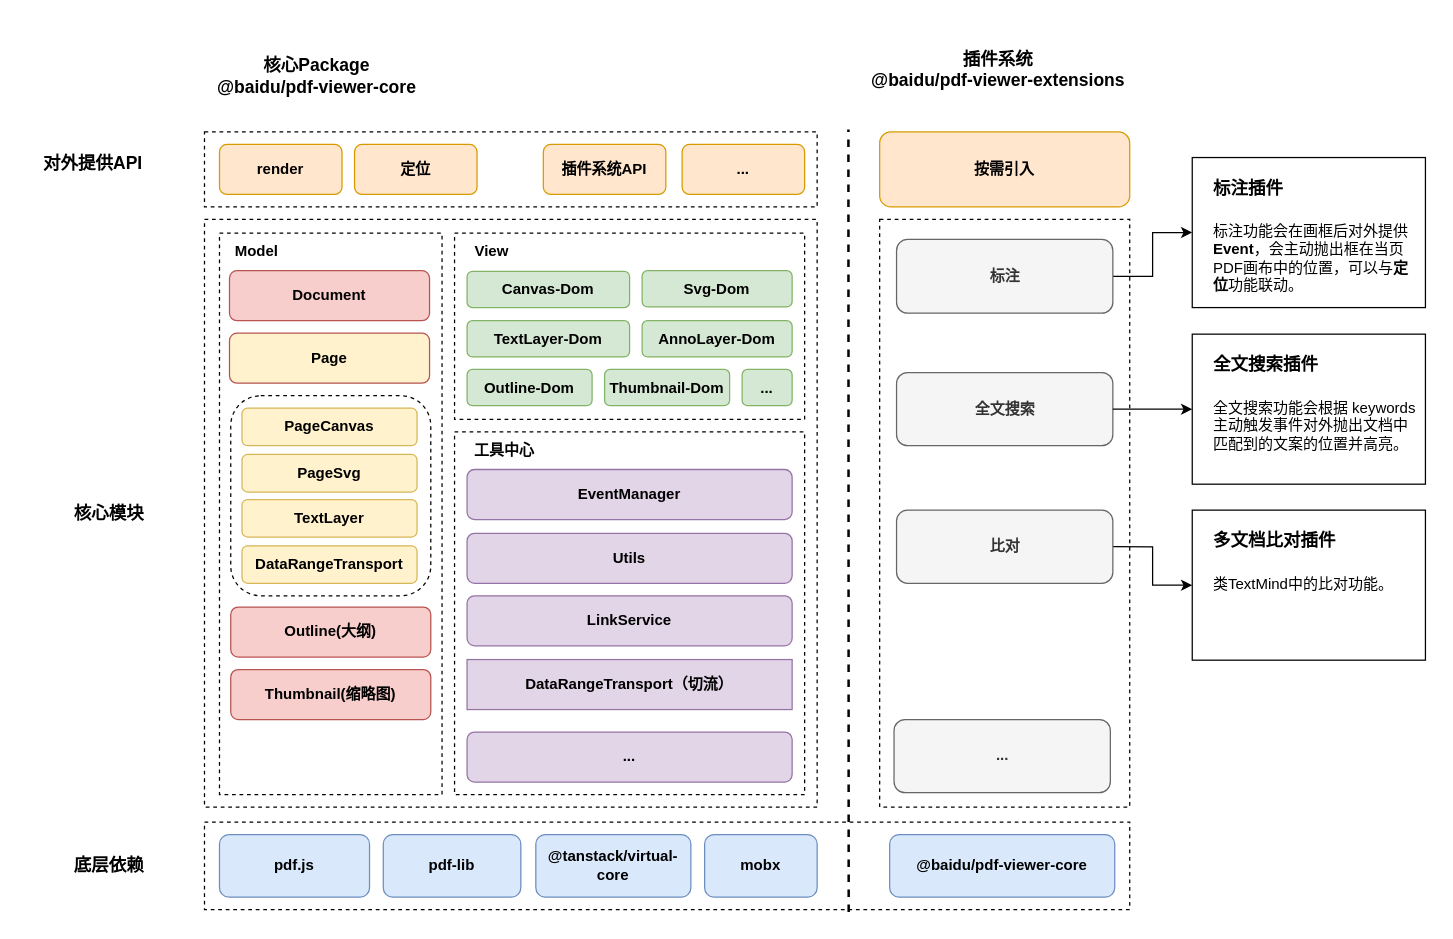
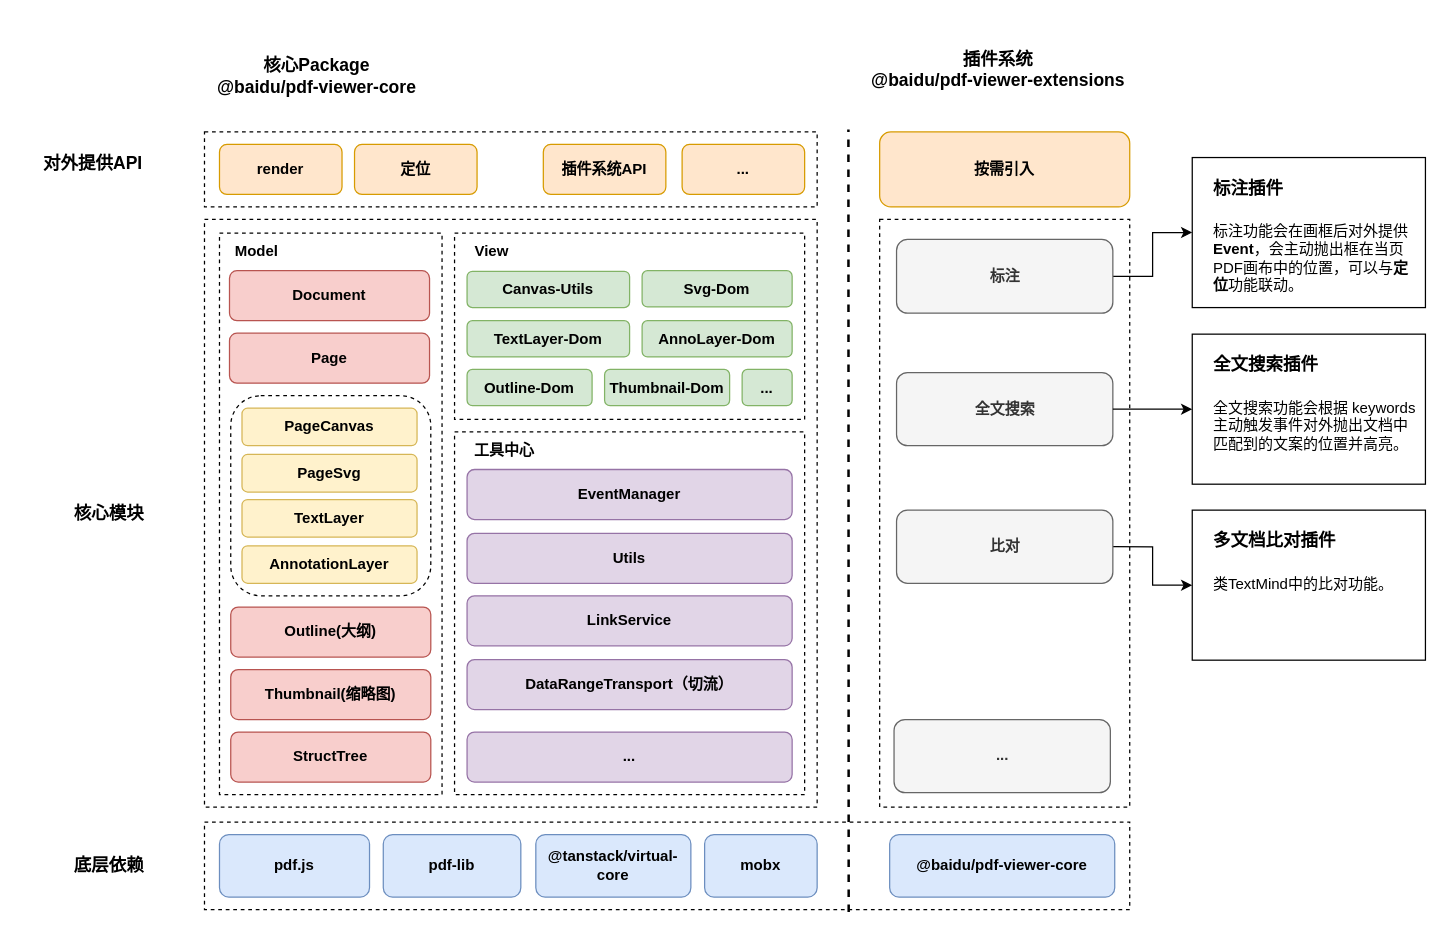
node "Canvas-Dom": label "Canvas-Dom" -> "Canvas-Utils"
node "Page": fillcolor #fff2cc -> #f8cecc
node "DataRangeTransport": label "DataRangeTransport" -> "AnnotationLayer"
node "DataRangeTransport（切流）": shape rectangle -> rounded rectangle
node "StructTree": added
